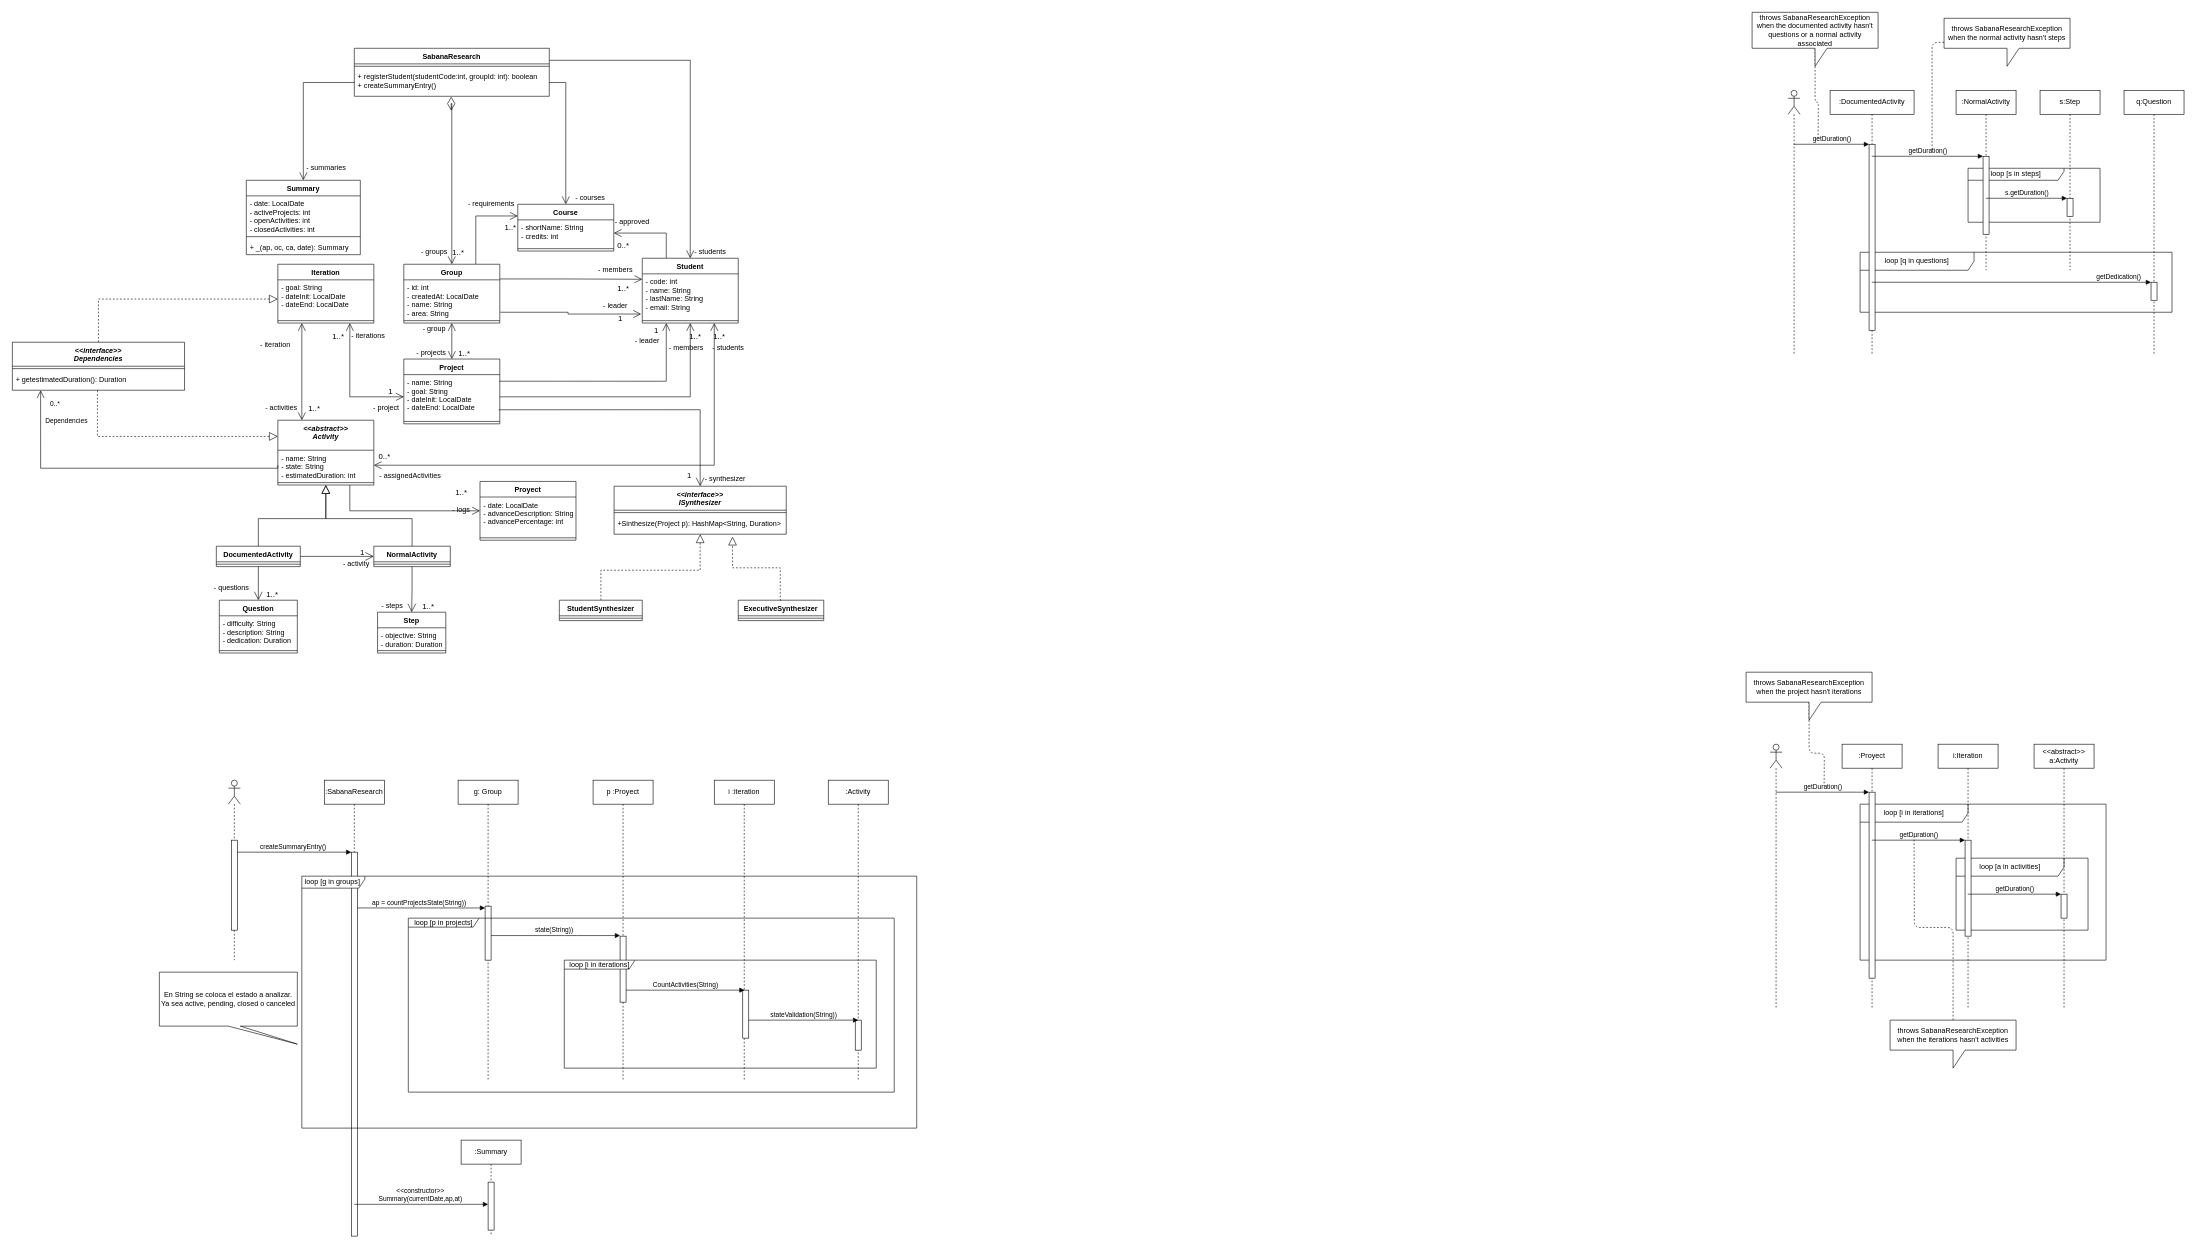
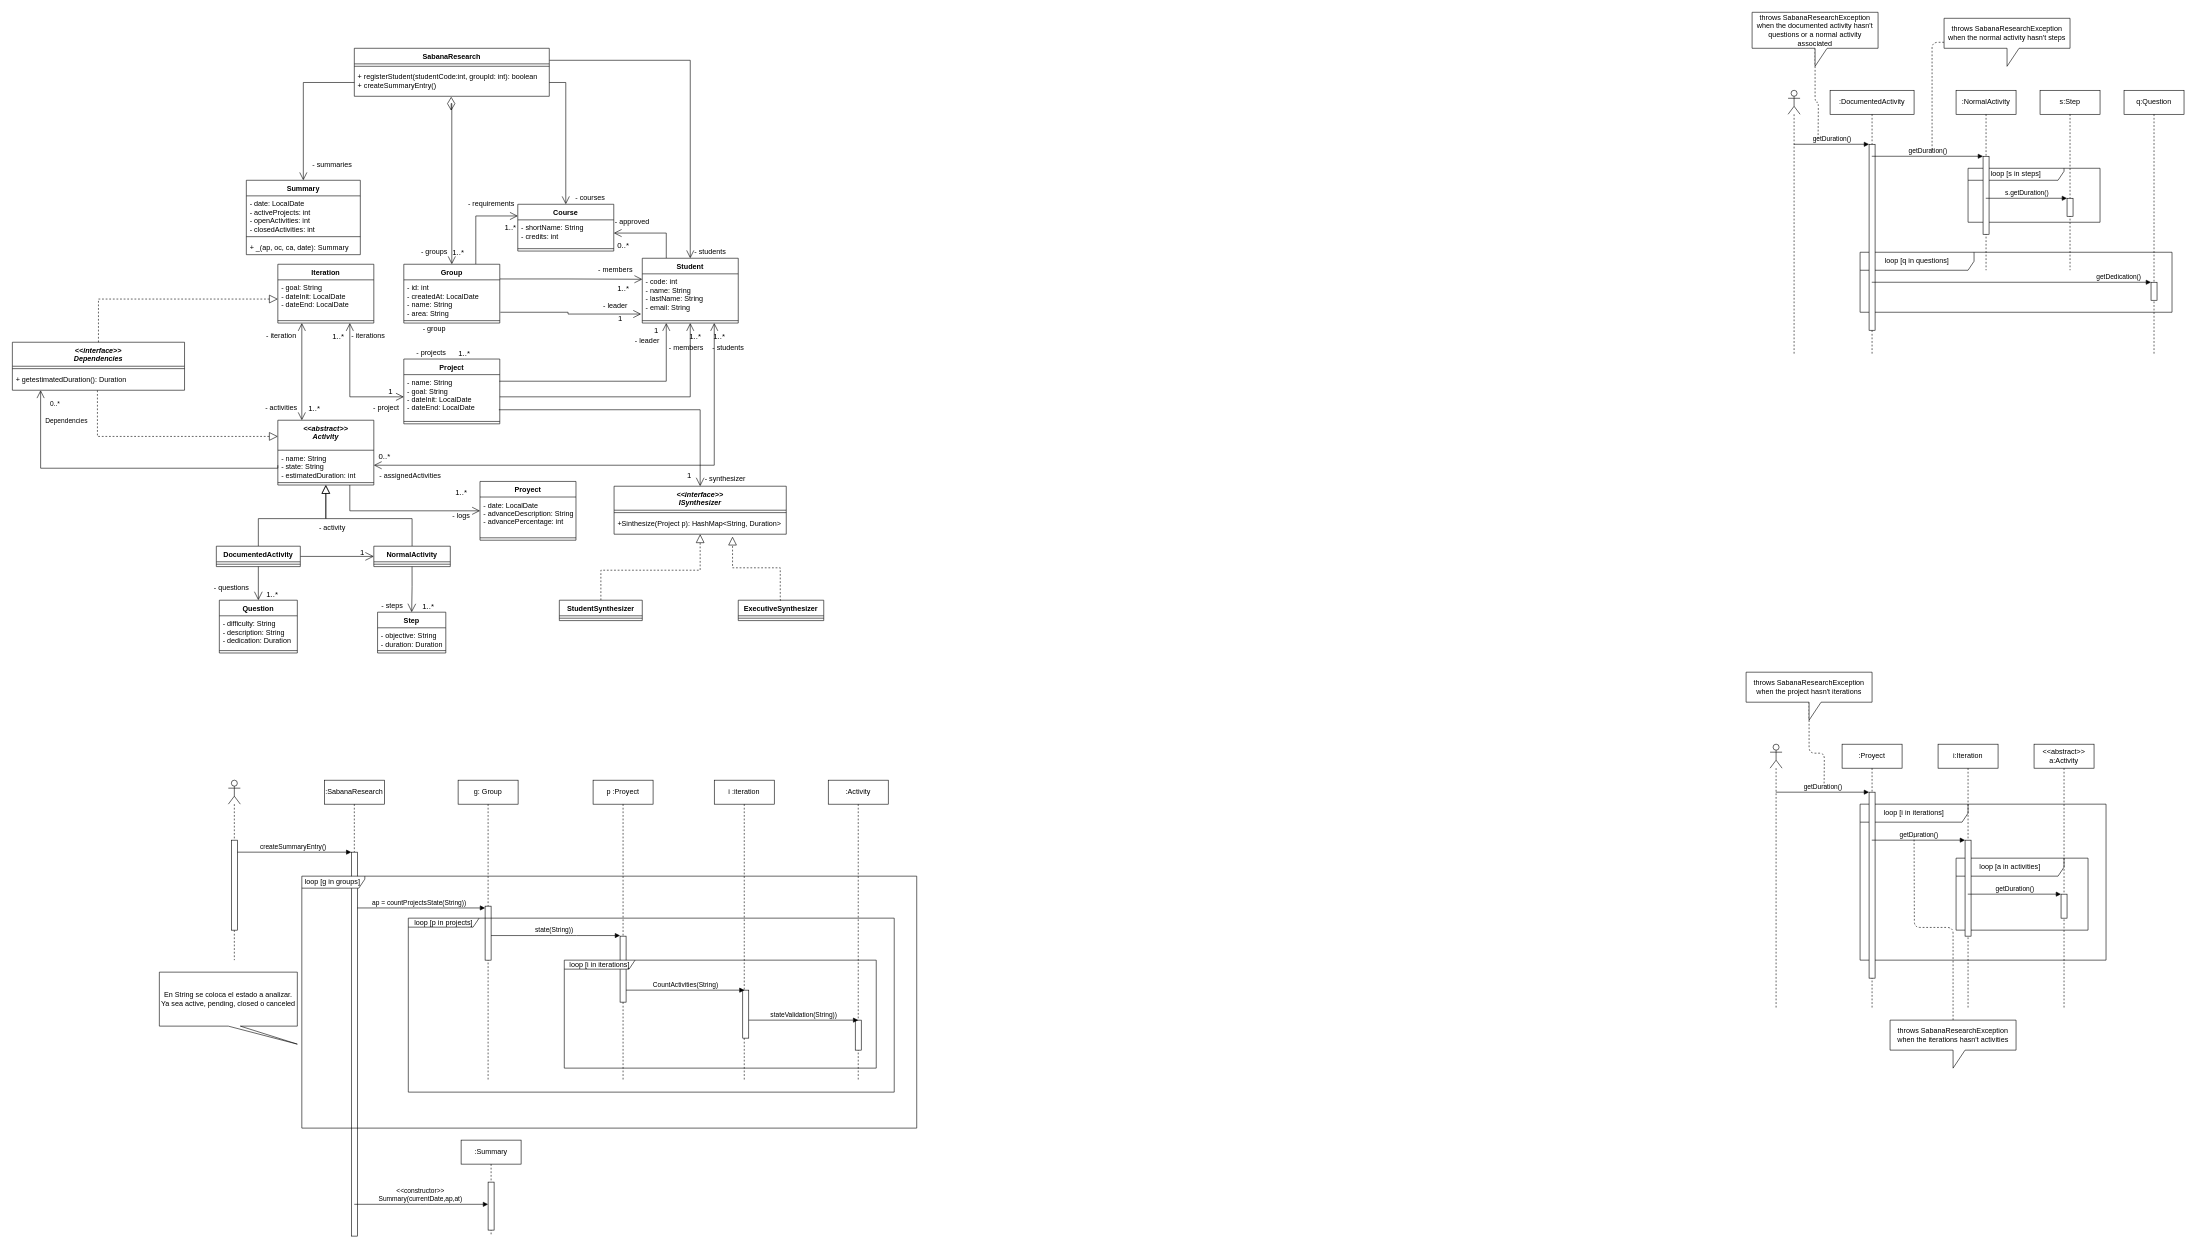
node "- summaries": moved (326, 168) -> (332, 165)
edge "Group" -- "Project": removed
node "- iteration": moved (275, 345) -> (281, 336)
node "- logs": moved (461, 510) -> (461, 516)
node "- activity": moved (356, 564) -> (332, 528)
